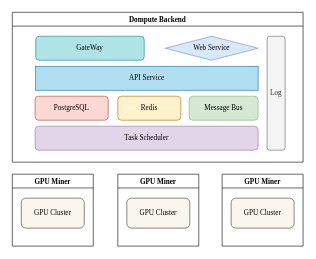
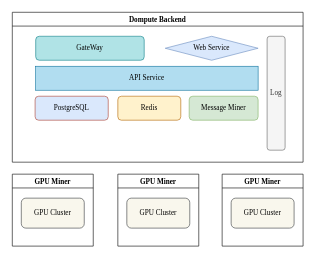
node "PostgreSQL": fillcolor #fad9d5 -> #dae8fc
node "Message Bus": label "Message Bus" -> "Message Miner"
node "Task Scheduler": removed
